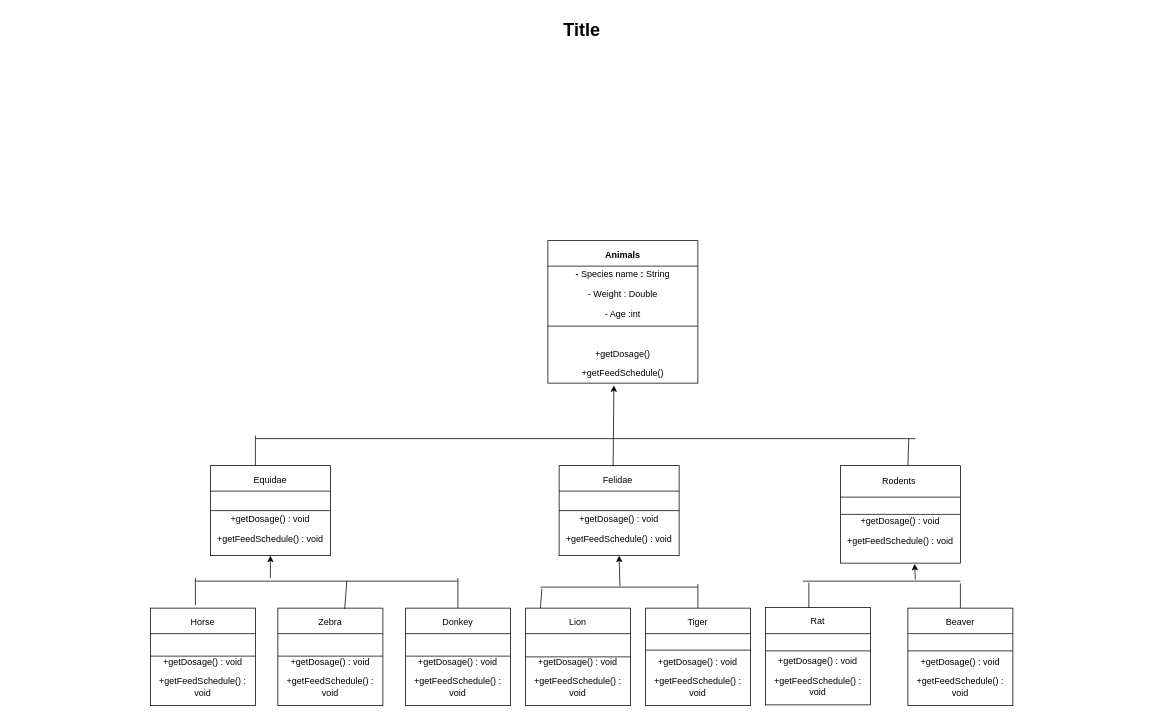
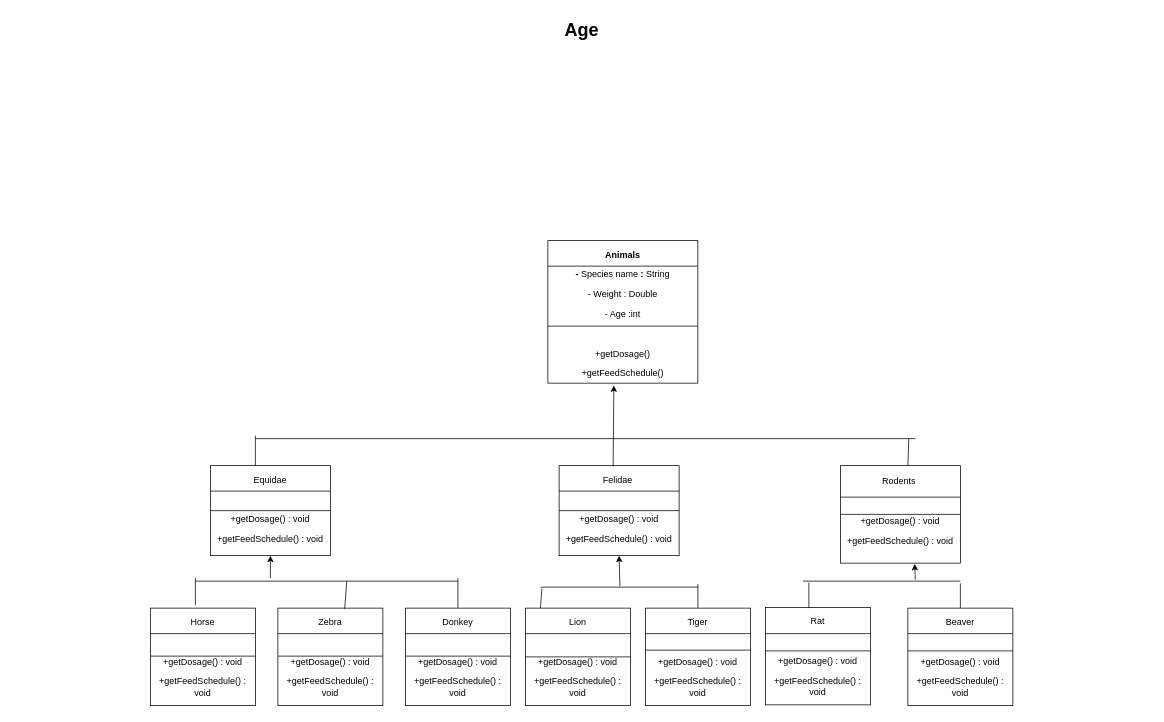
node "Title": label "Title" -> "Age"
